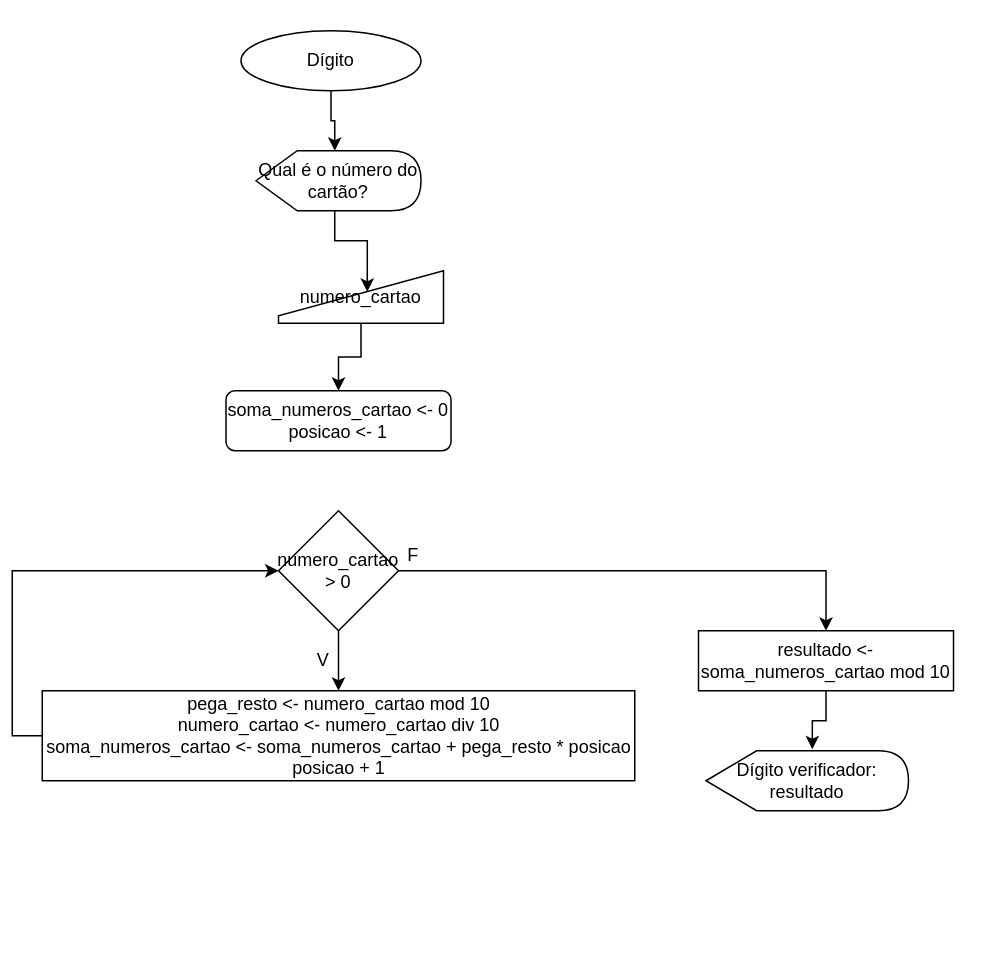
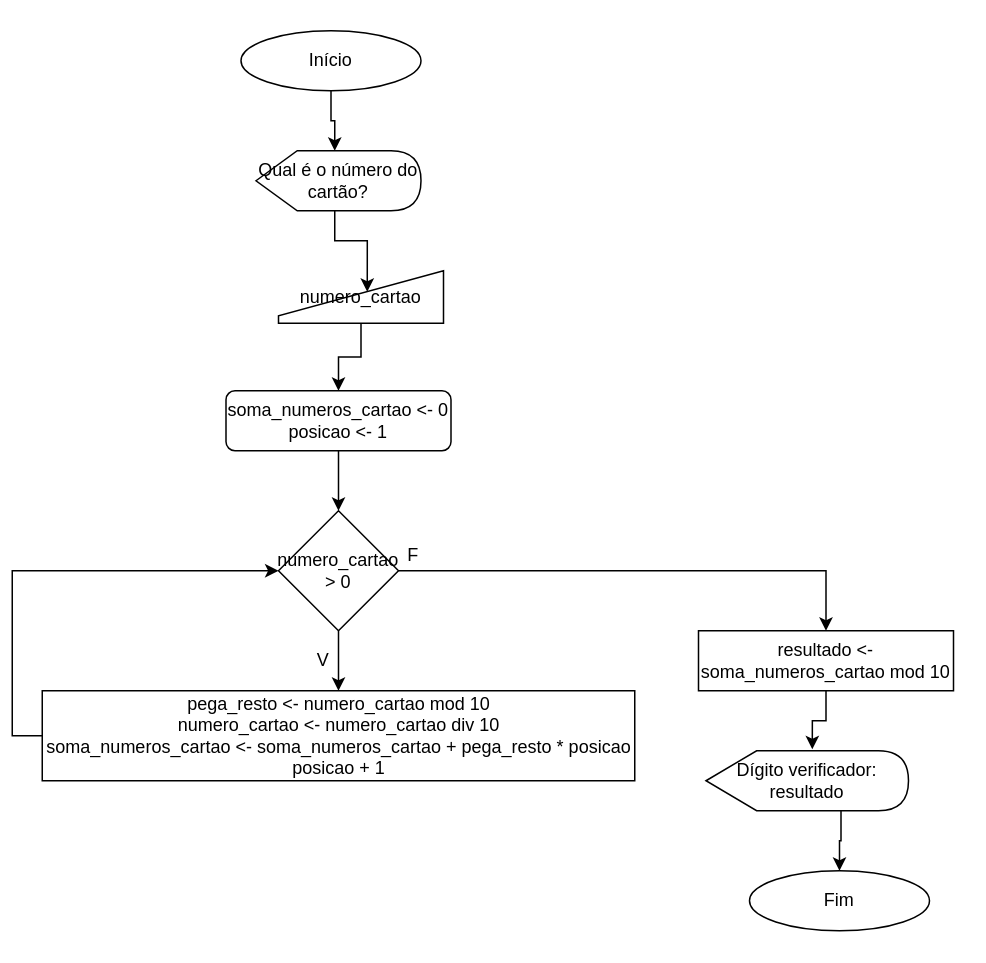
node "Dígito": label "Dígito" -> "Início"
edge "soma_numeros_cartao <- 0 posicao <- 1" -> "numero_cartao > 0": added
edge "Dígito verificador: resultado" -> "Fim": added
node "Fim": added
